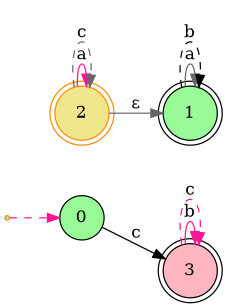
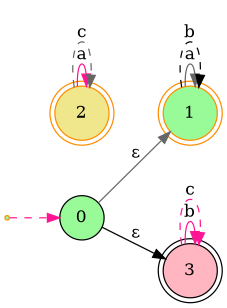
edge "2" -> "1": now "0" -> "1"
node "1": color black -> darkorange
edge "0" -> "3": label "c" -> "ε"
